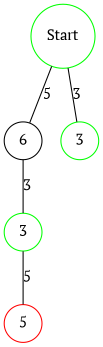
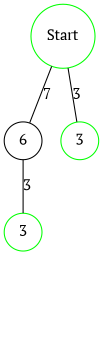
edge "Start" -- "6": label "5" -> "7"
node "5": removed
